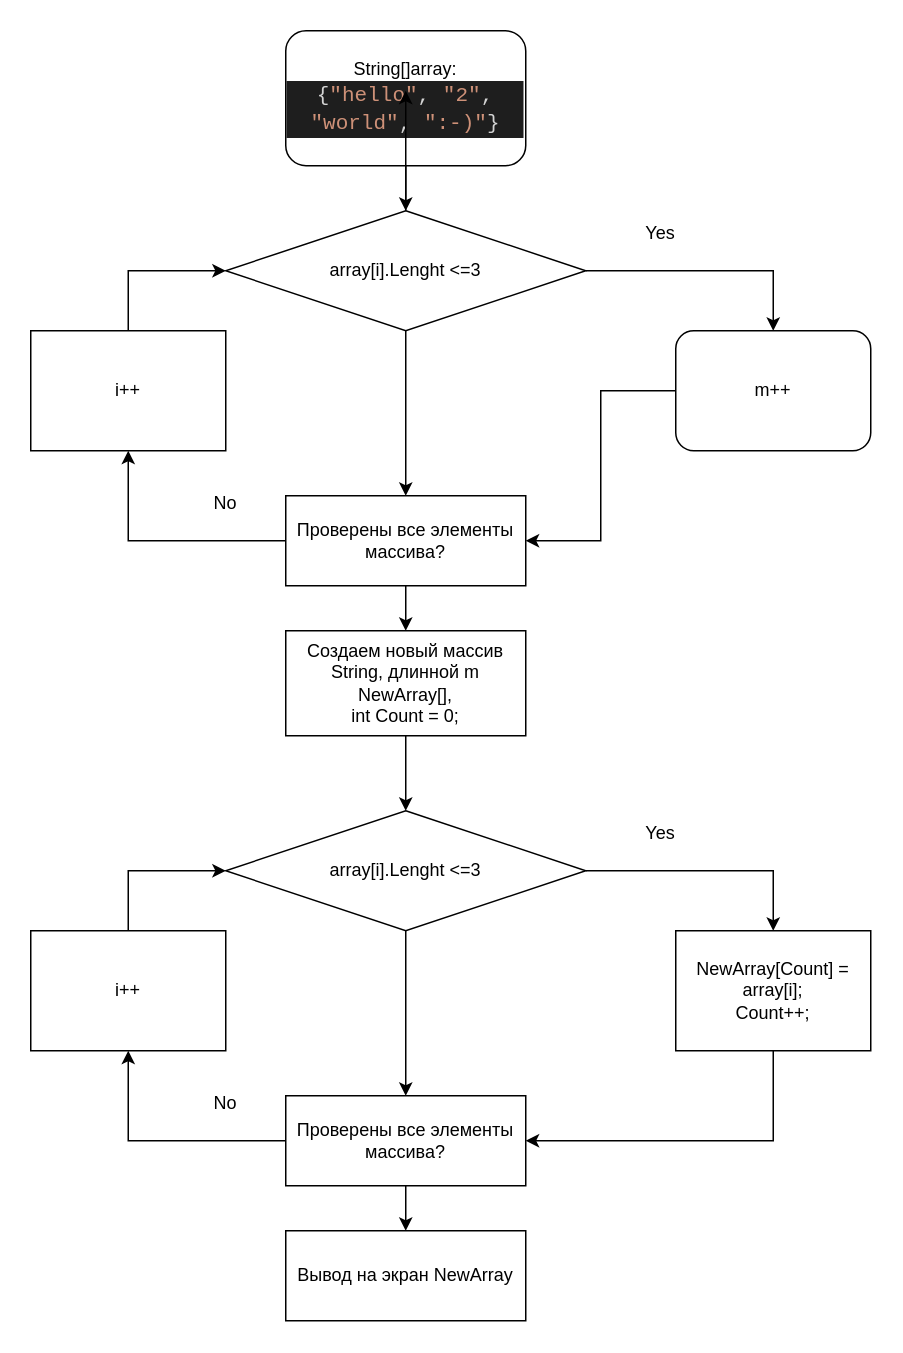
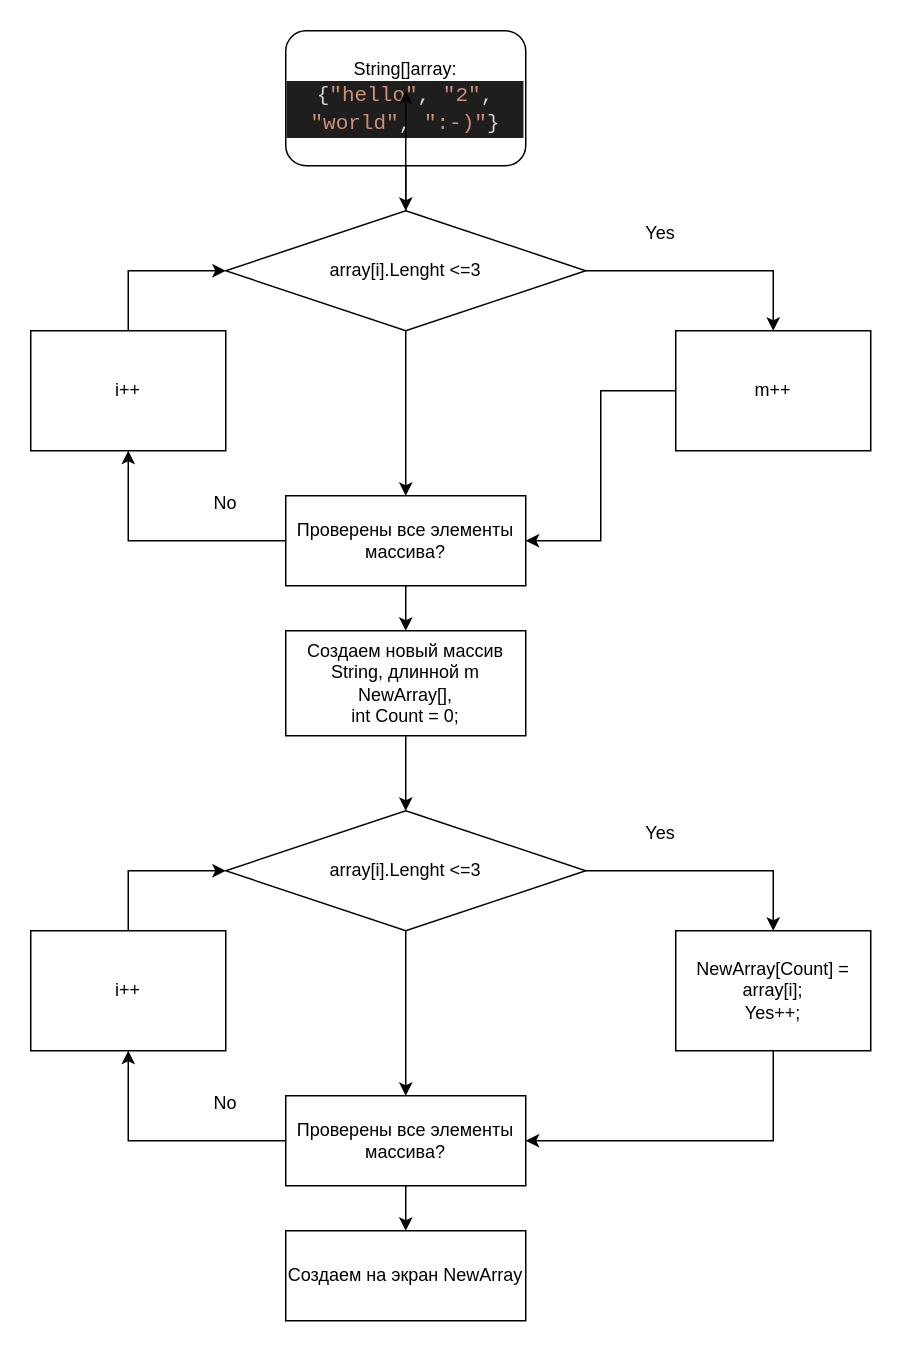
node "m++": shape rounded rectangle -> rectangle
node "NewArray[Count] = array[i]; Count++;": label "NewArray[Count] = array[i]; Count++;" -> "NewArray[Count] = array[i]; Yes++;"
node "Вывод на экран NewArray": label "Вывод на экран NewArray" -> "Создаем на экран NewArray"
